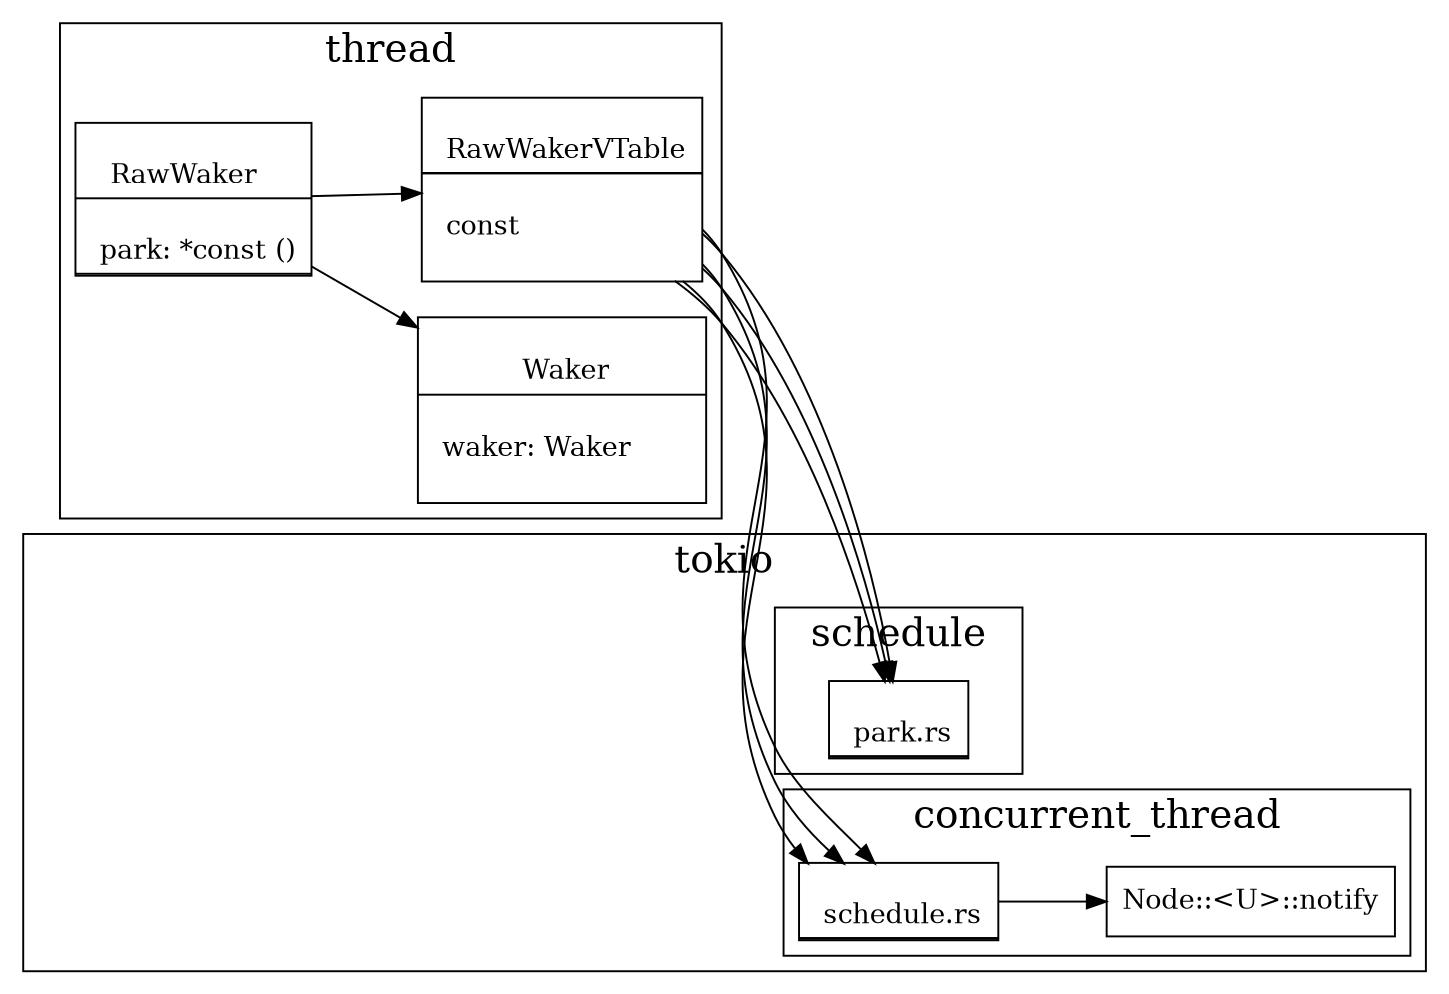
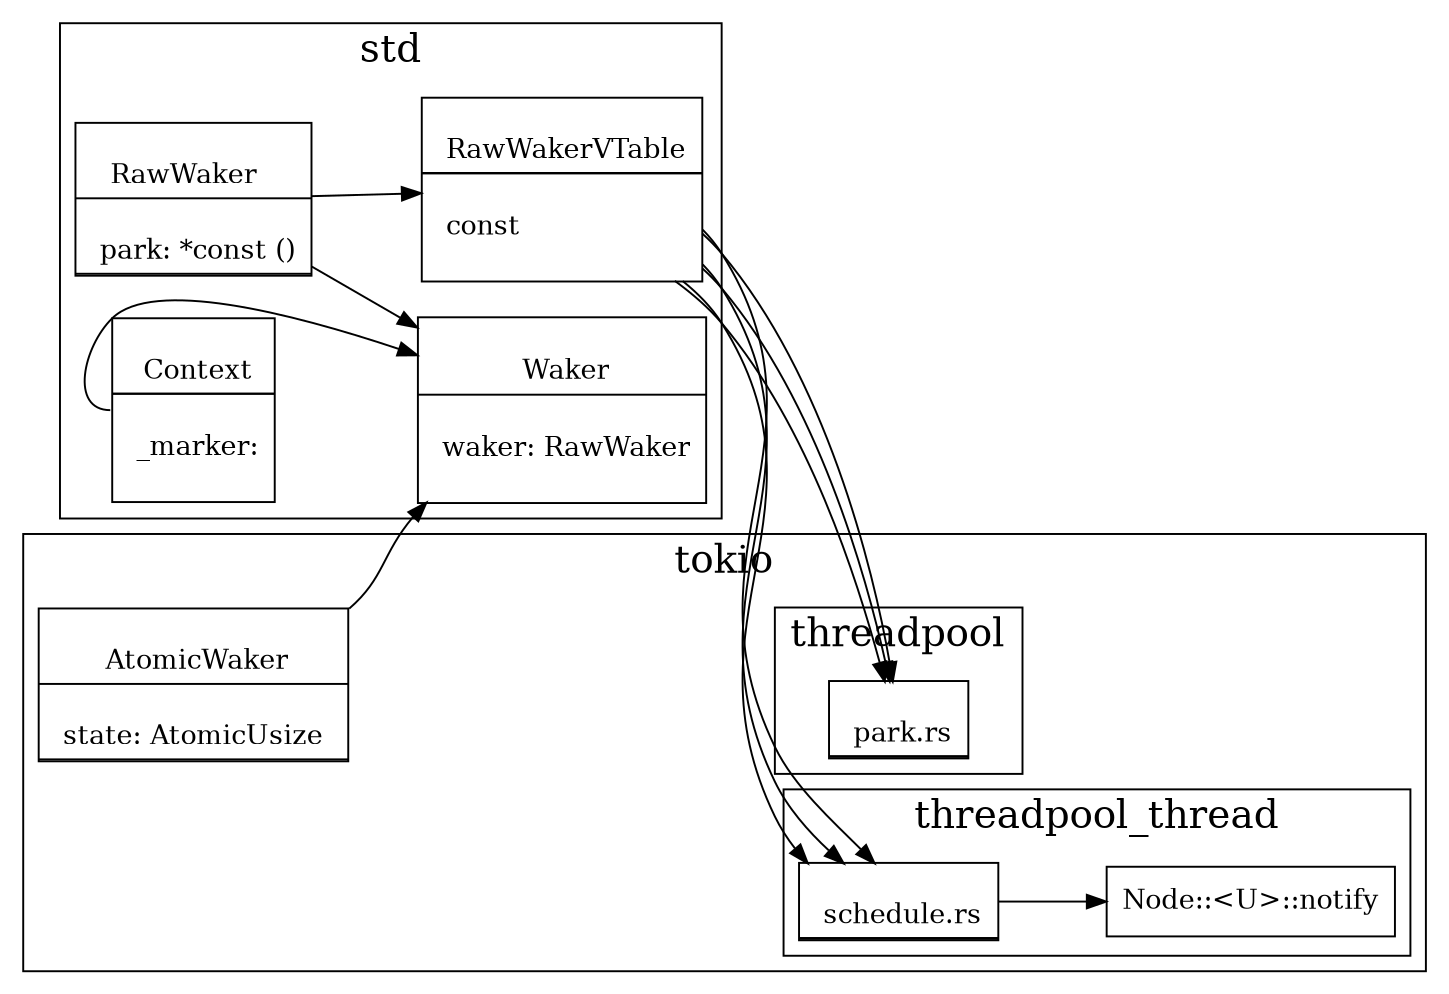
cluster "thread": label "thread" -> "std"
node "Context": added
node "Waker": text "waker: Waker" -> "waker: RawWaker"
cluster "schedule": label "schedule" -> "threadpool"
node "AtomicWaker": added
cluster "concurrent_thread": label "concurrent_thread" -> "threadpool_thread"
